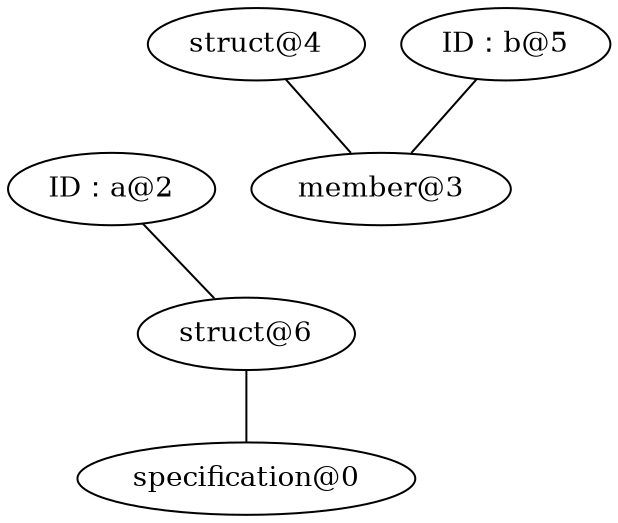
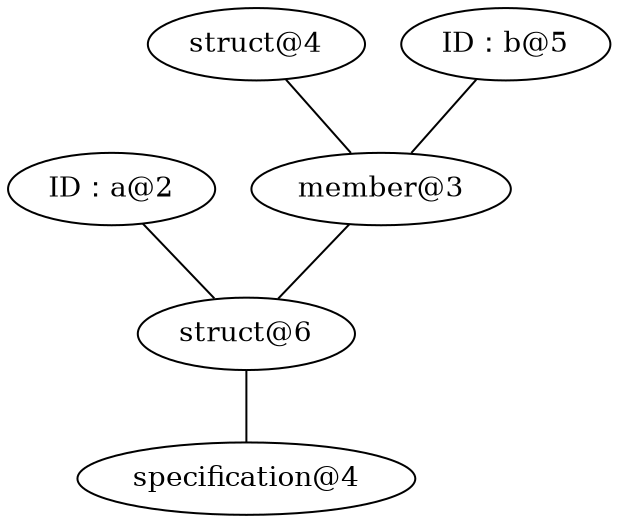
edge "member@3" -- "struct@6": added
node "specification@0": label "specification@0" -> "specification@4"
